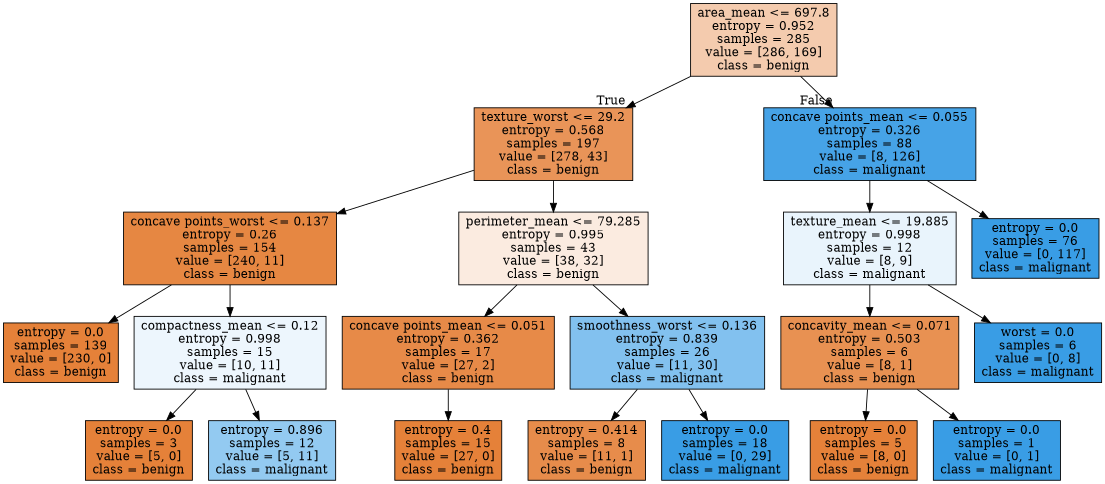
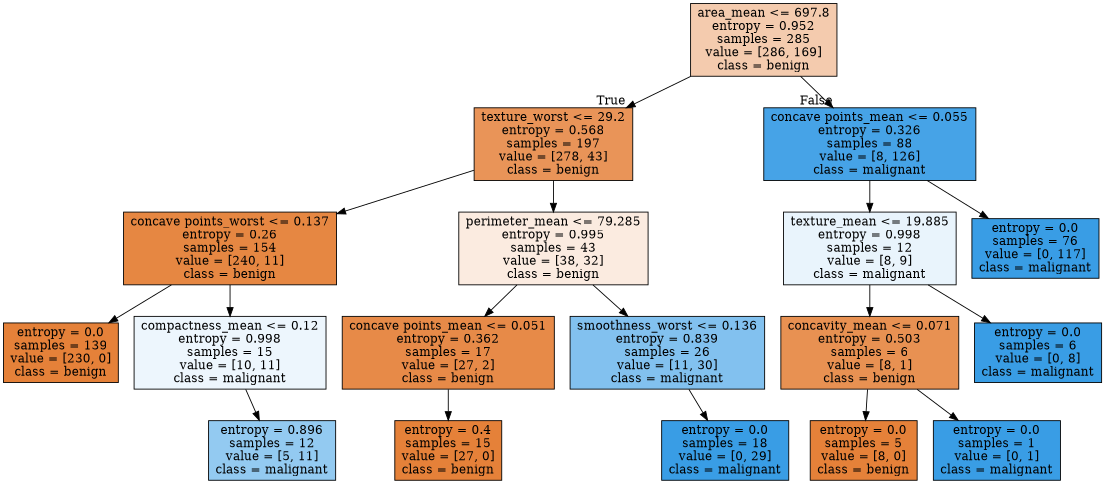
node "worst = 0.0 samples = 6 value = [0, 8] class = malignant": label "worst = 0.0 samples = 6 value = [0, 8] class = malignant" -> "entropy = 0.0 samples = 6 value = [0, 8] class = malignant"
node "entropy = 0.0 samples = 3 value = [5, 0] class = benign": removed
node "entropy = 0.414 samples = 8 value = [11, 1] class = benign": removed
